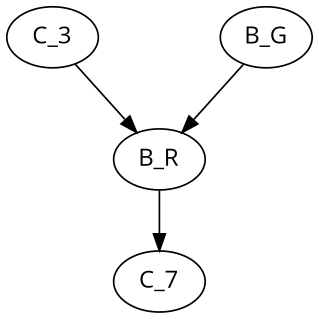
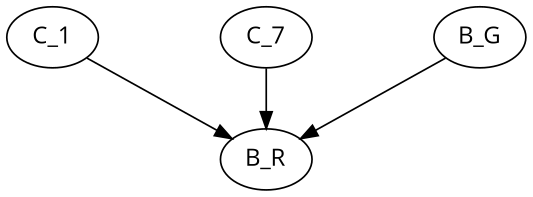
node "C_3": label "C_3" -> "C_1"
edge "B_R" -> "C_7": reversed
